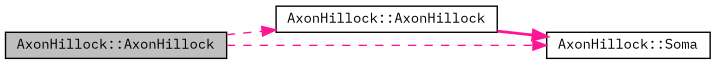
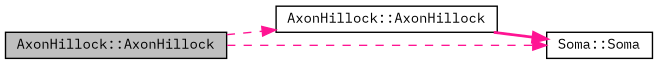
node "AxonHillock::Soma": label "AxonHillock::Soma" -> "Soma::Soma"
